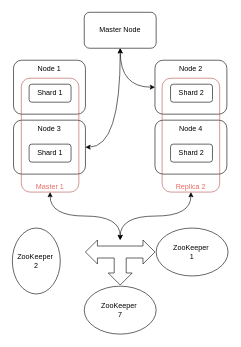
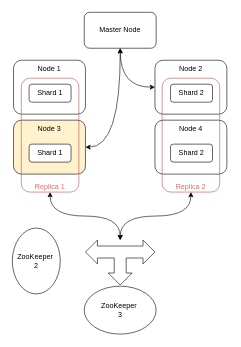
node "Node 3": fillcolor #ffffff -> #fff2cc
node "Master 1": label "Master 1" -> "Replica 1"
node "ZooKeeper 1": removed
node "ZooKeeper 7": label "ZooKeeper 7" -> "ZooKeeper 3"
